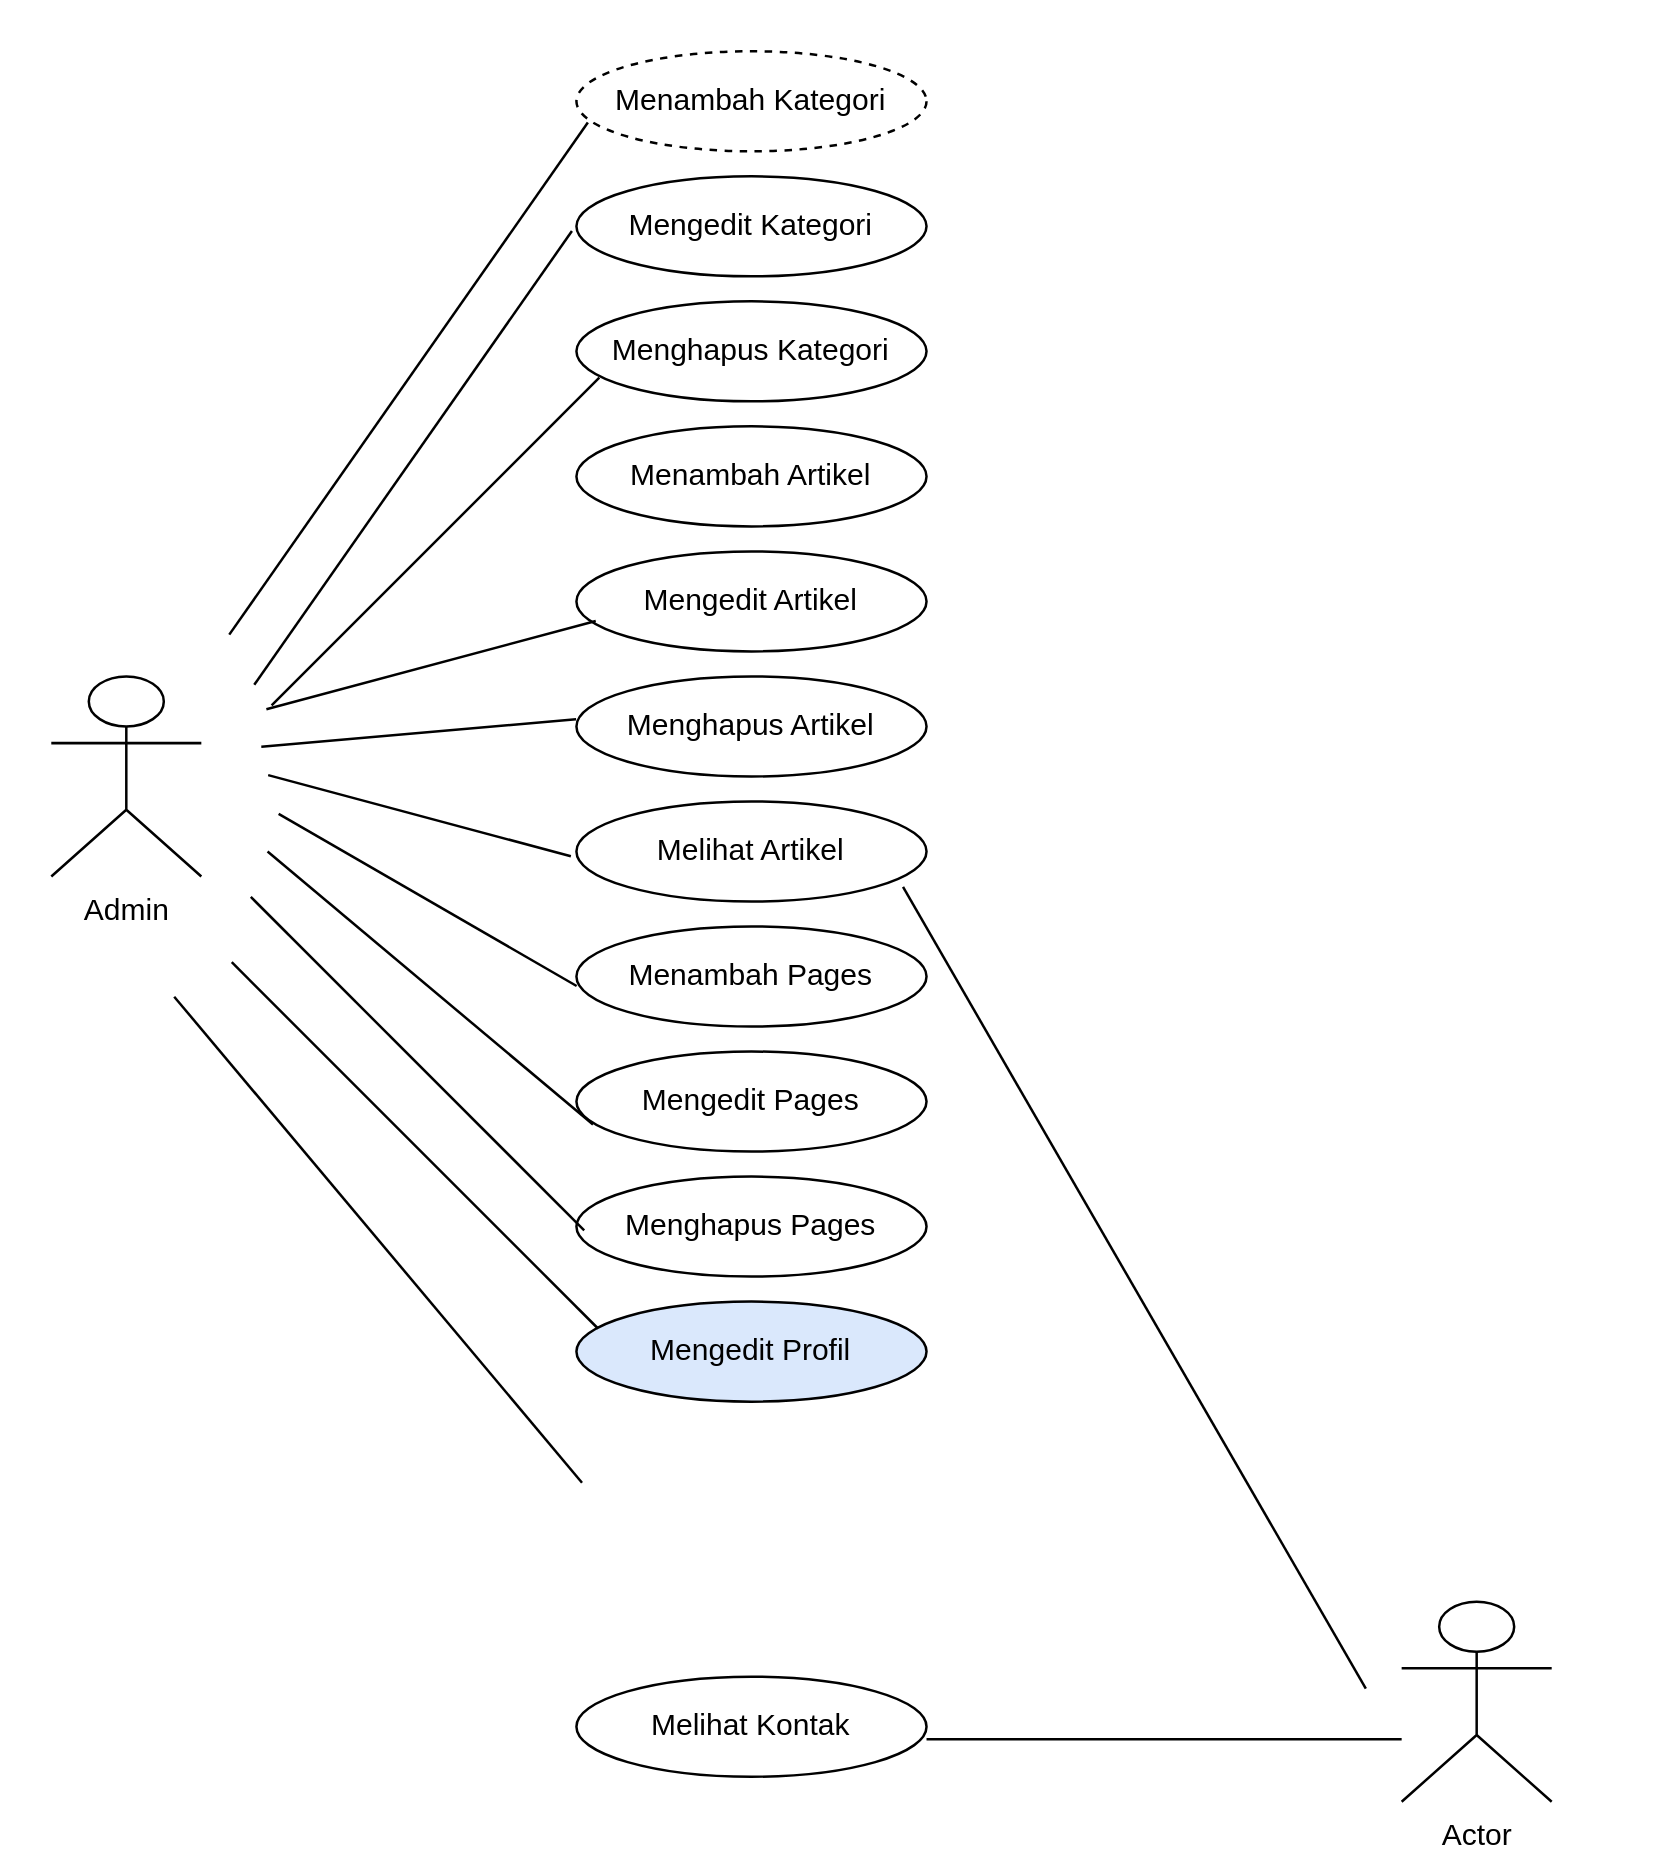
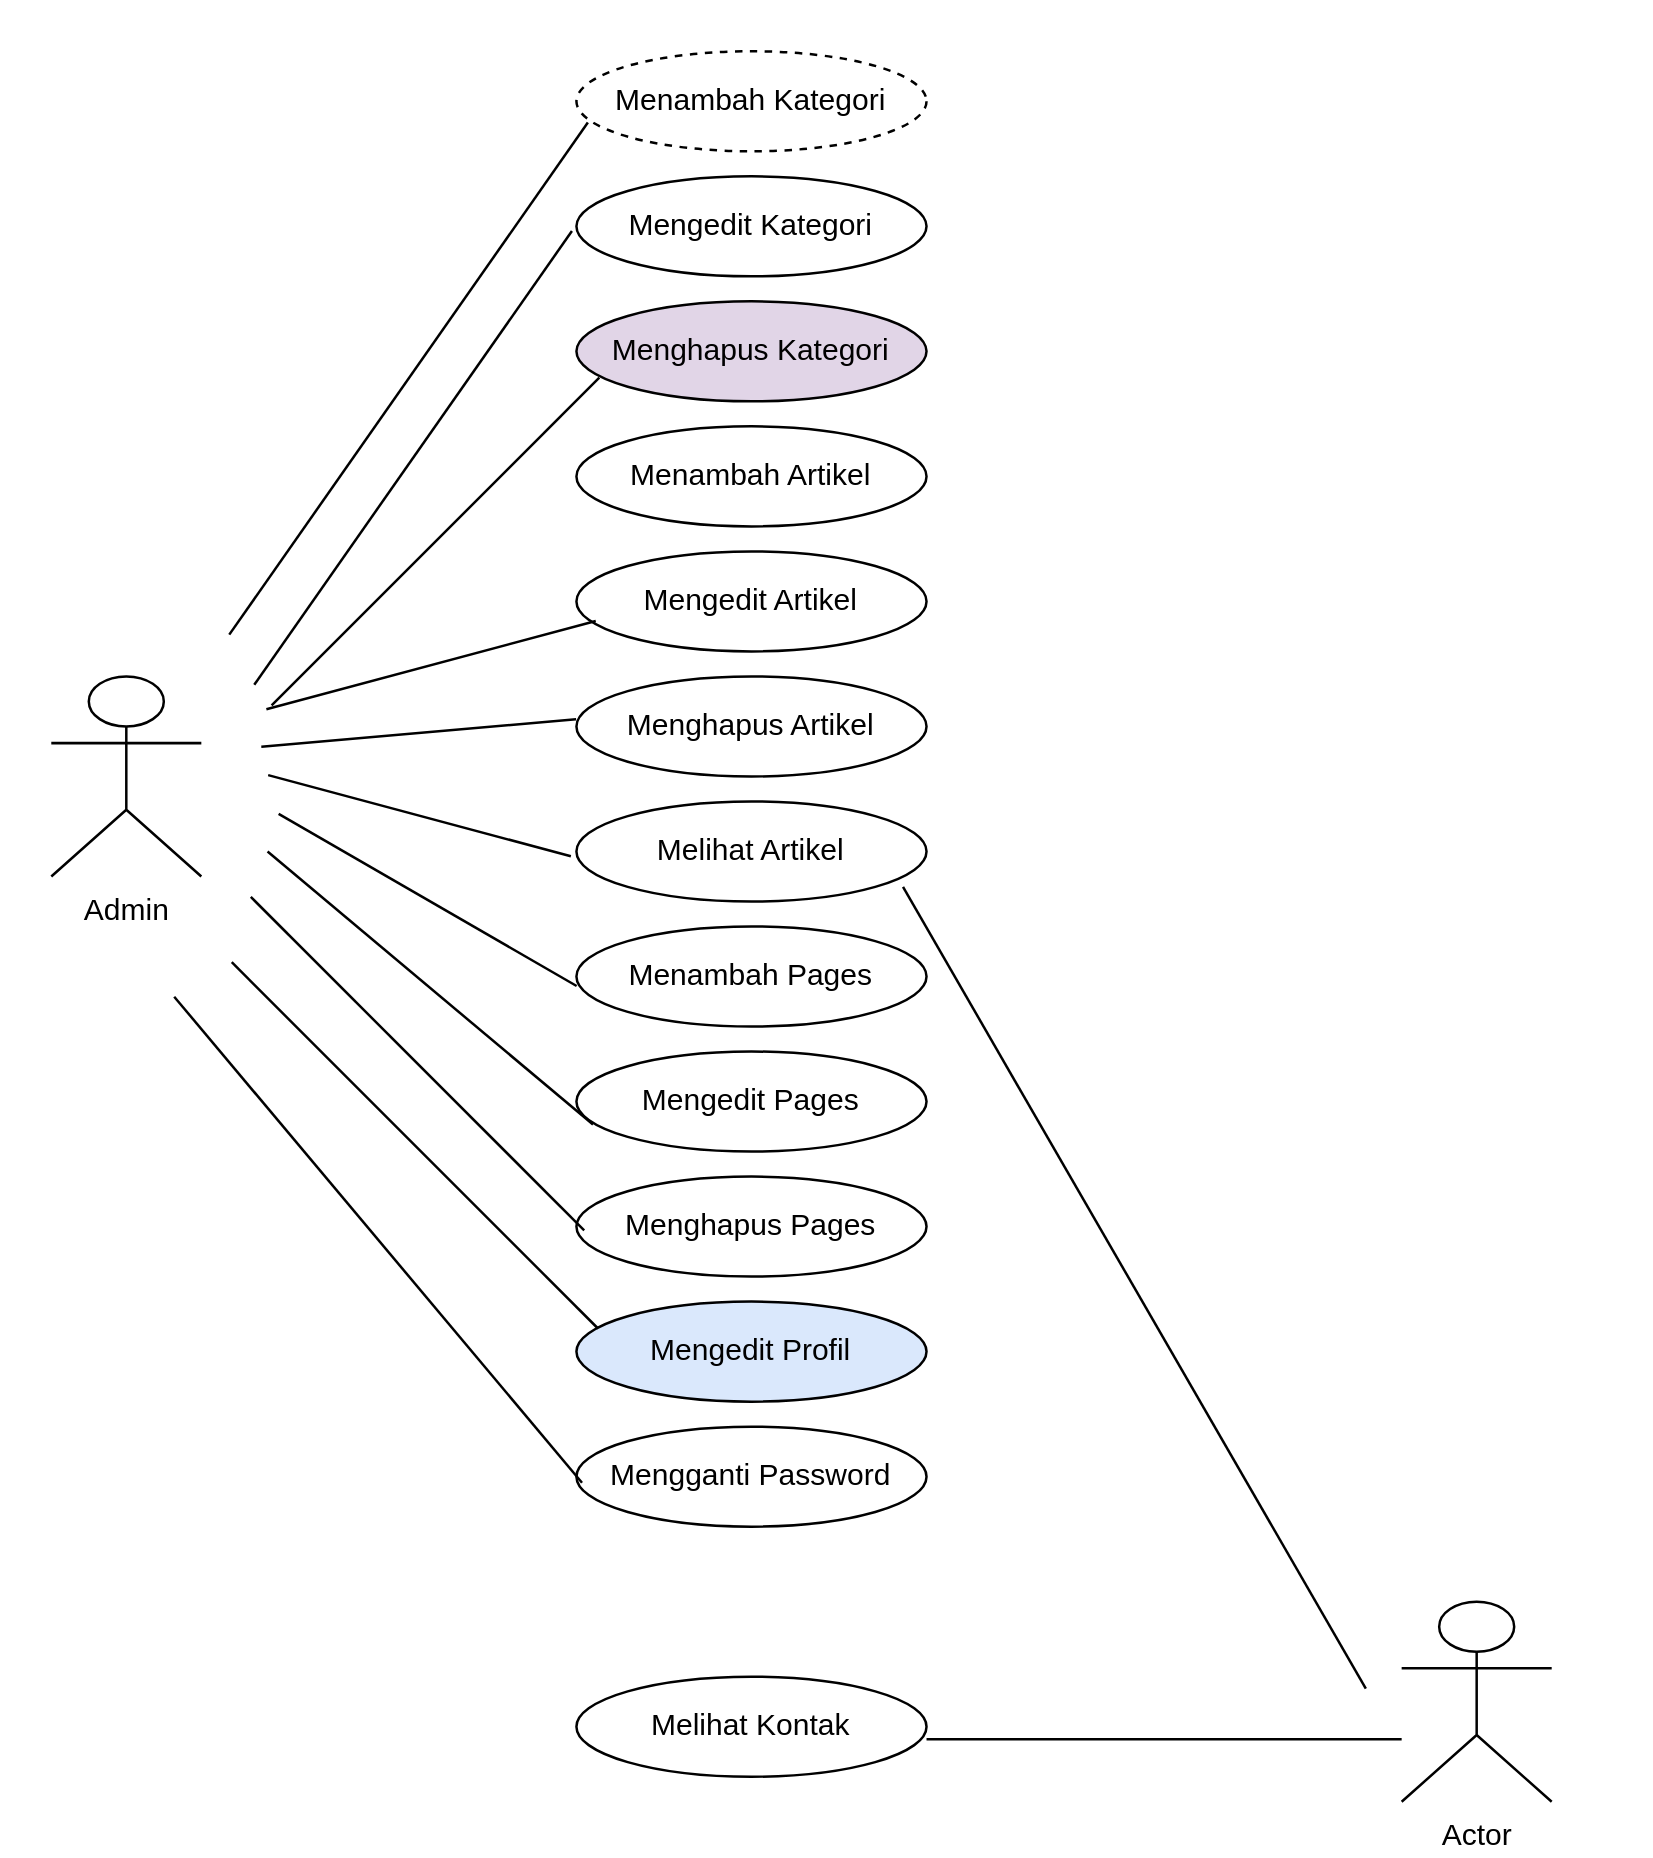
node "Menghapus Kategori": fillcolor #ffffff -> #e1d5e7
node "Mengganti Password": added
